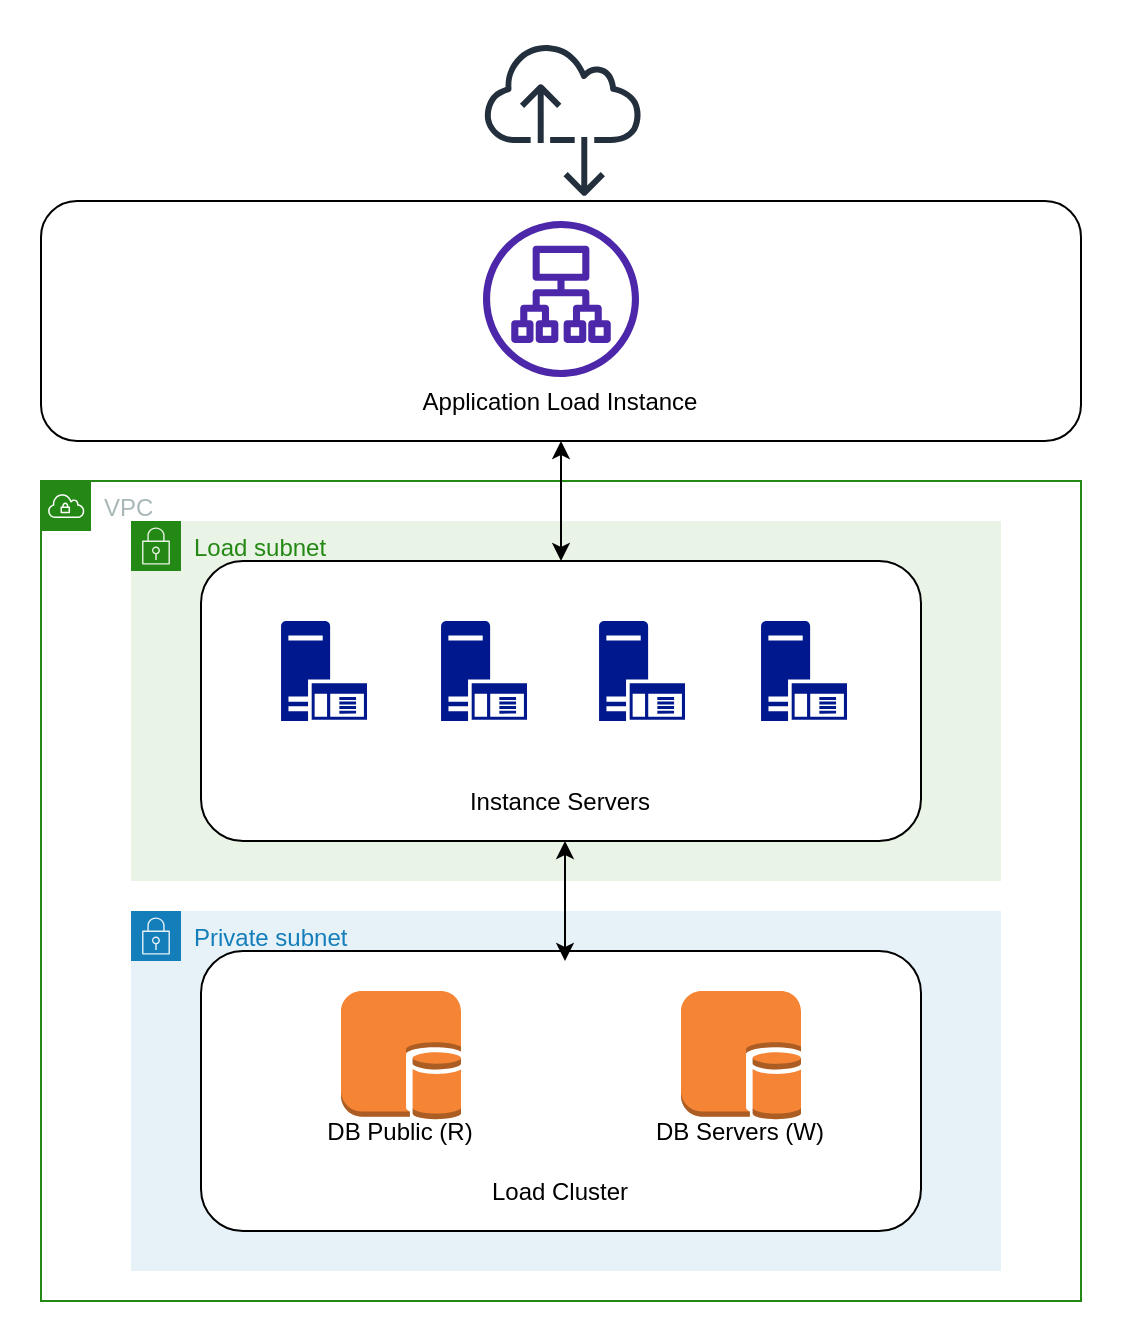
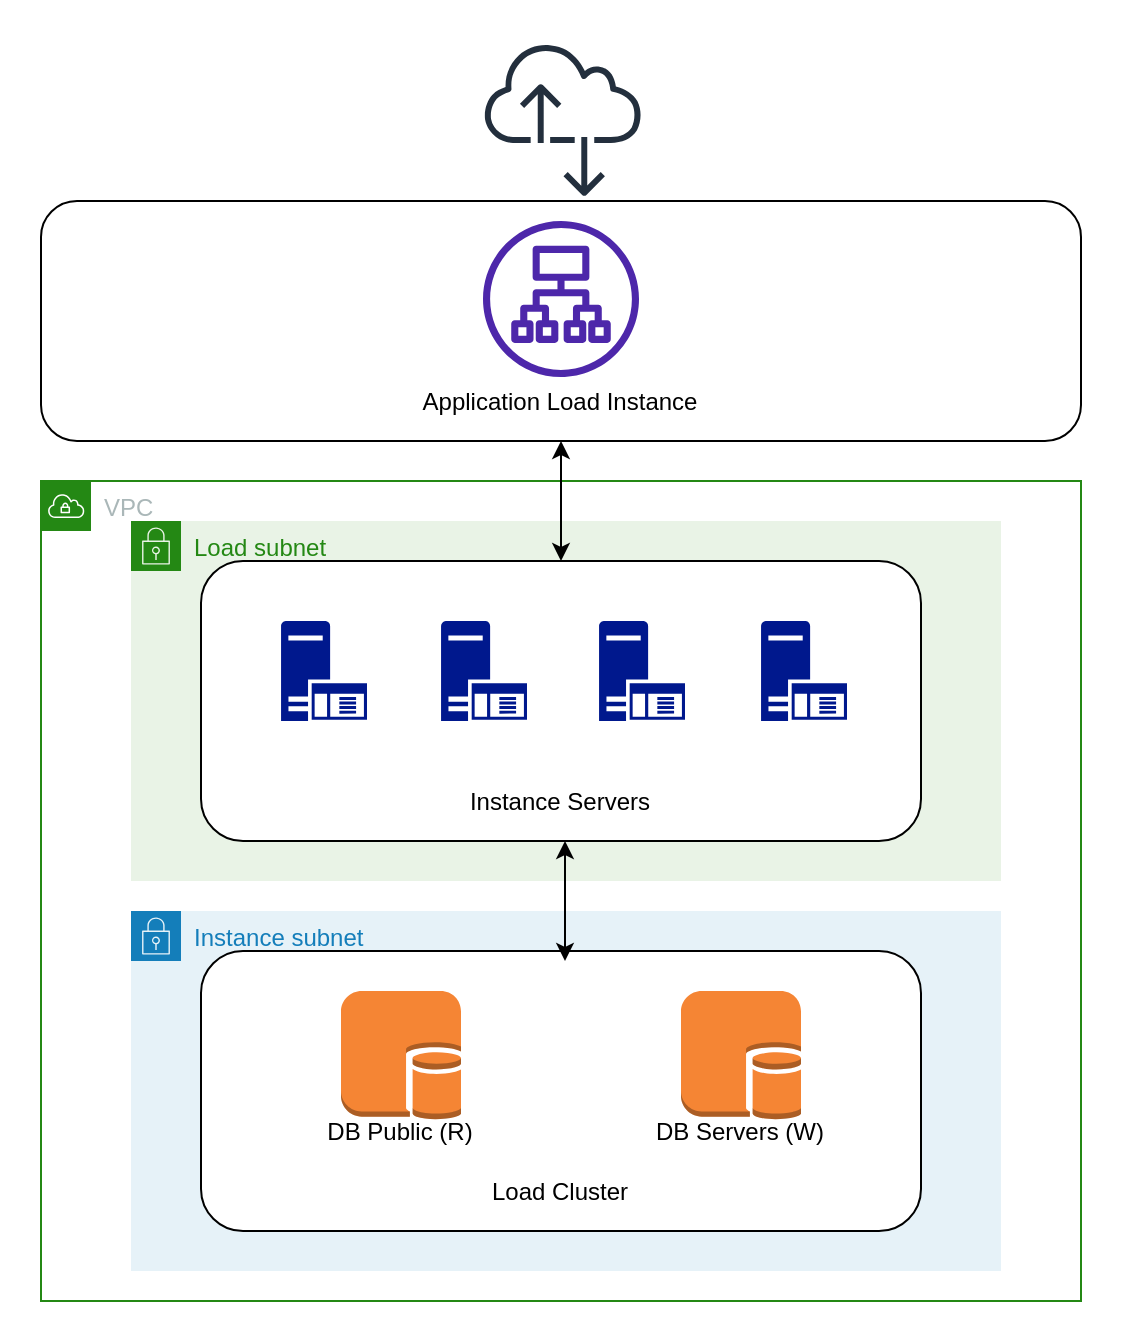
node "Private subnet": label "Private subnet" -> "Instance subnet"
